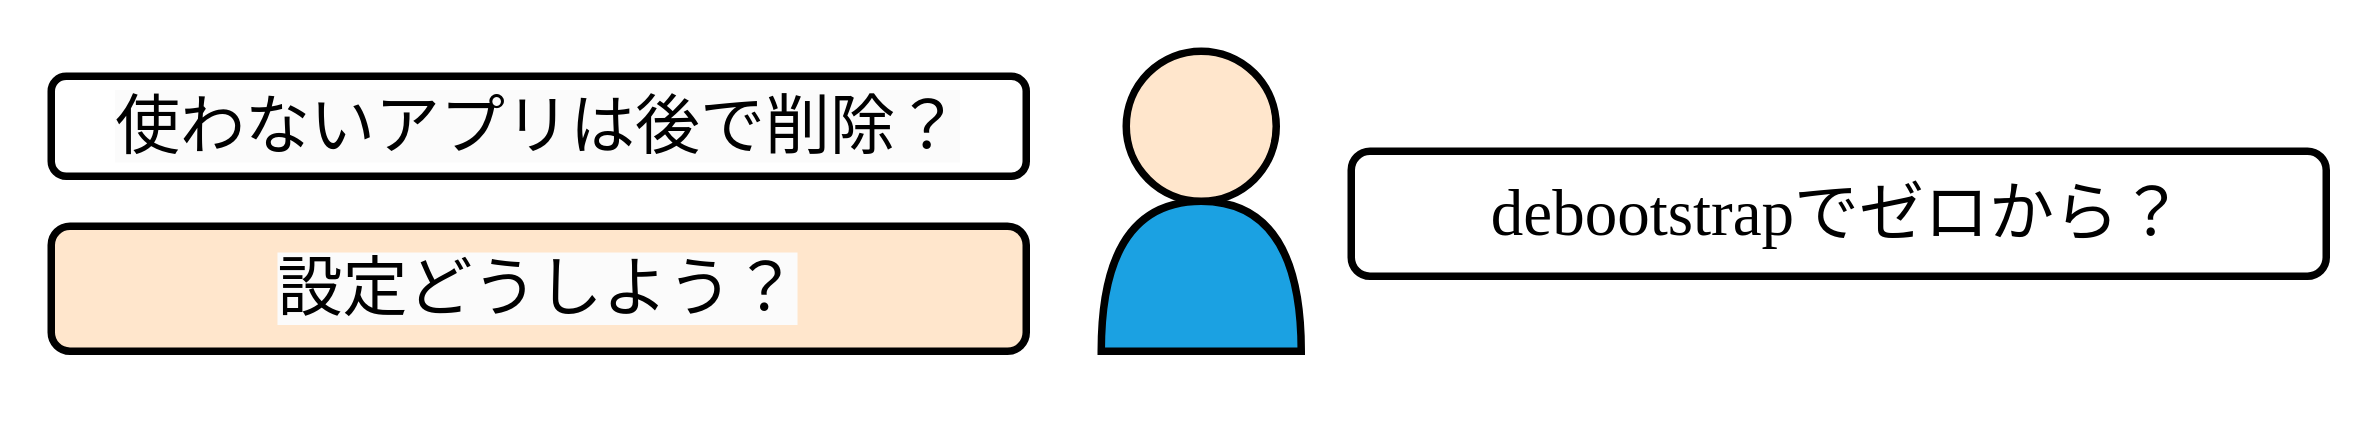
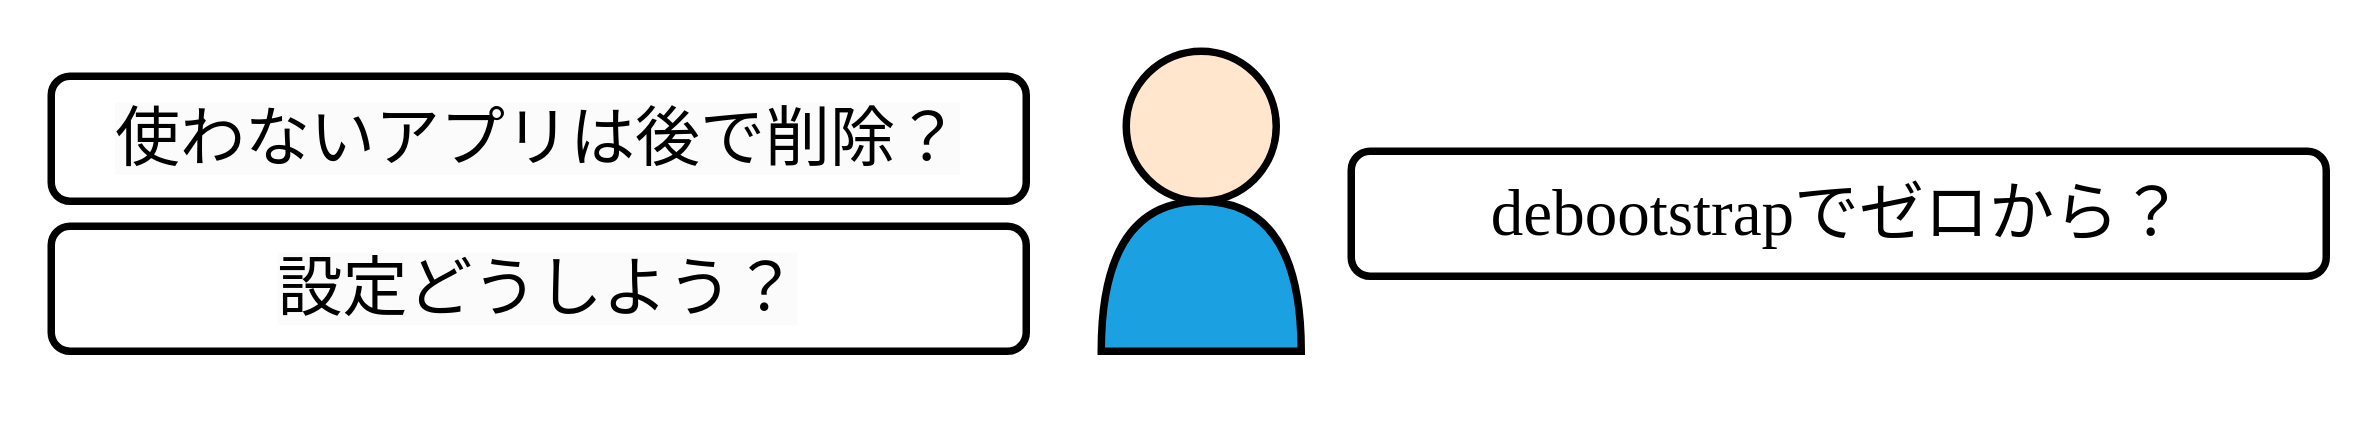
node "使わないアプリは後で削除？": size 975x100 -> 975x125
node "設定どうしよう？": fillcolor #ffe6cc -> #ffffff
